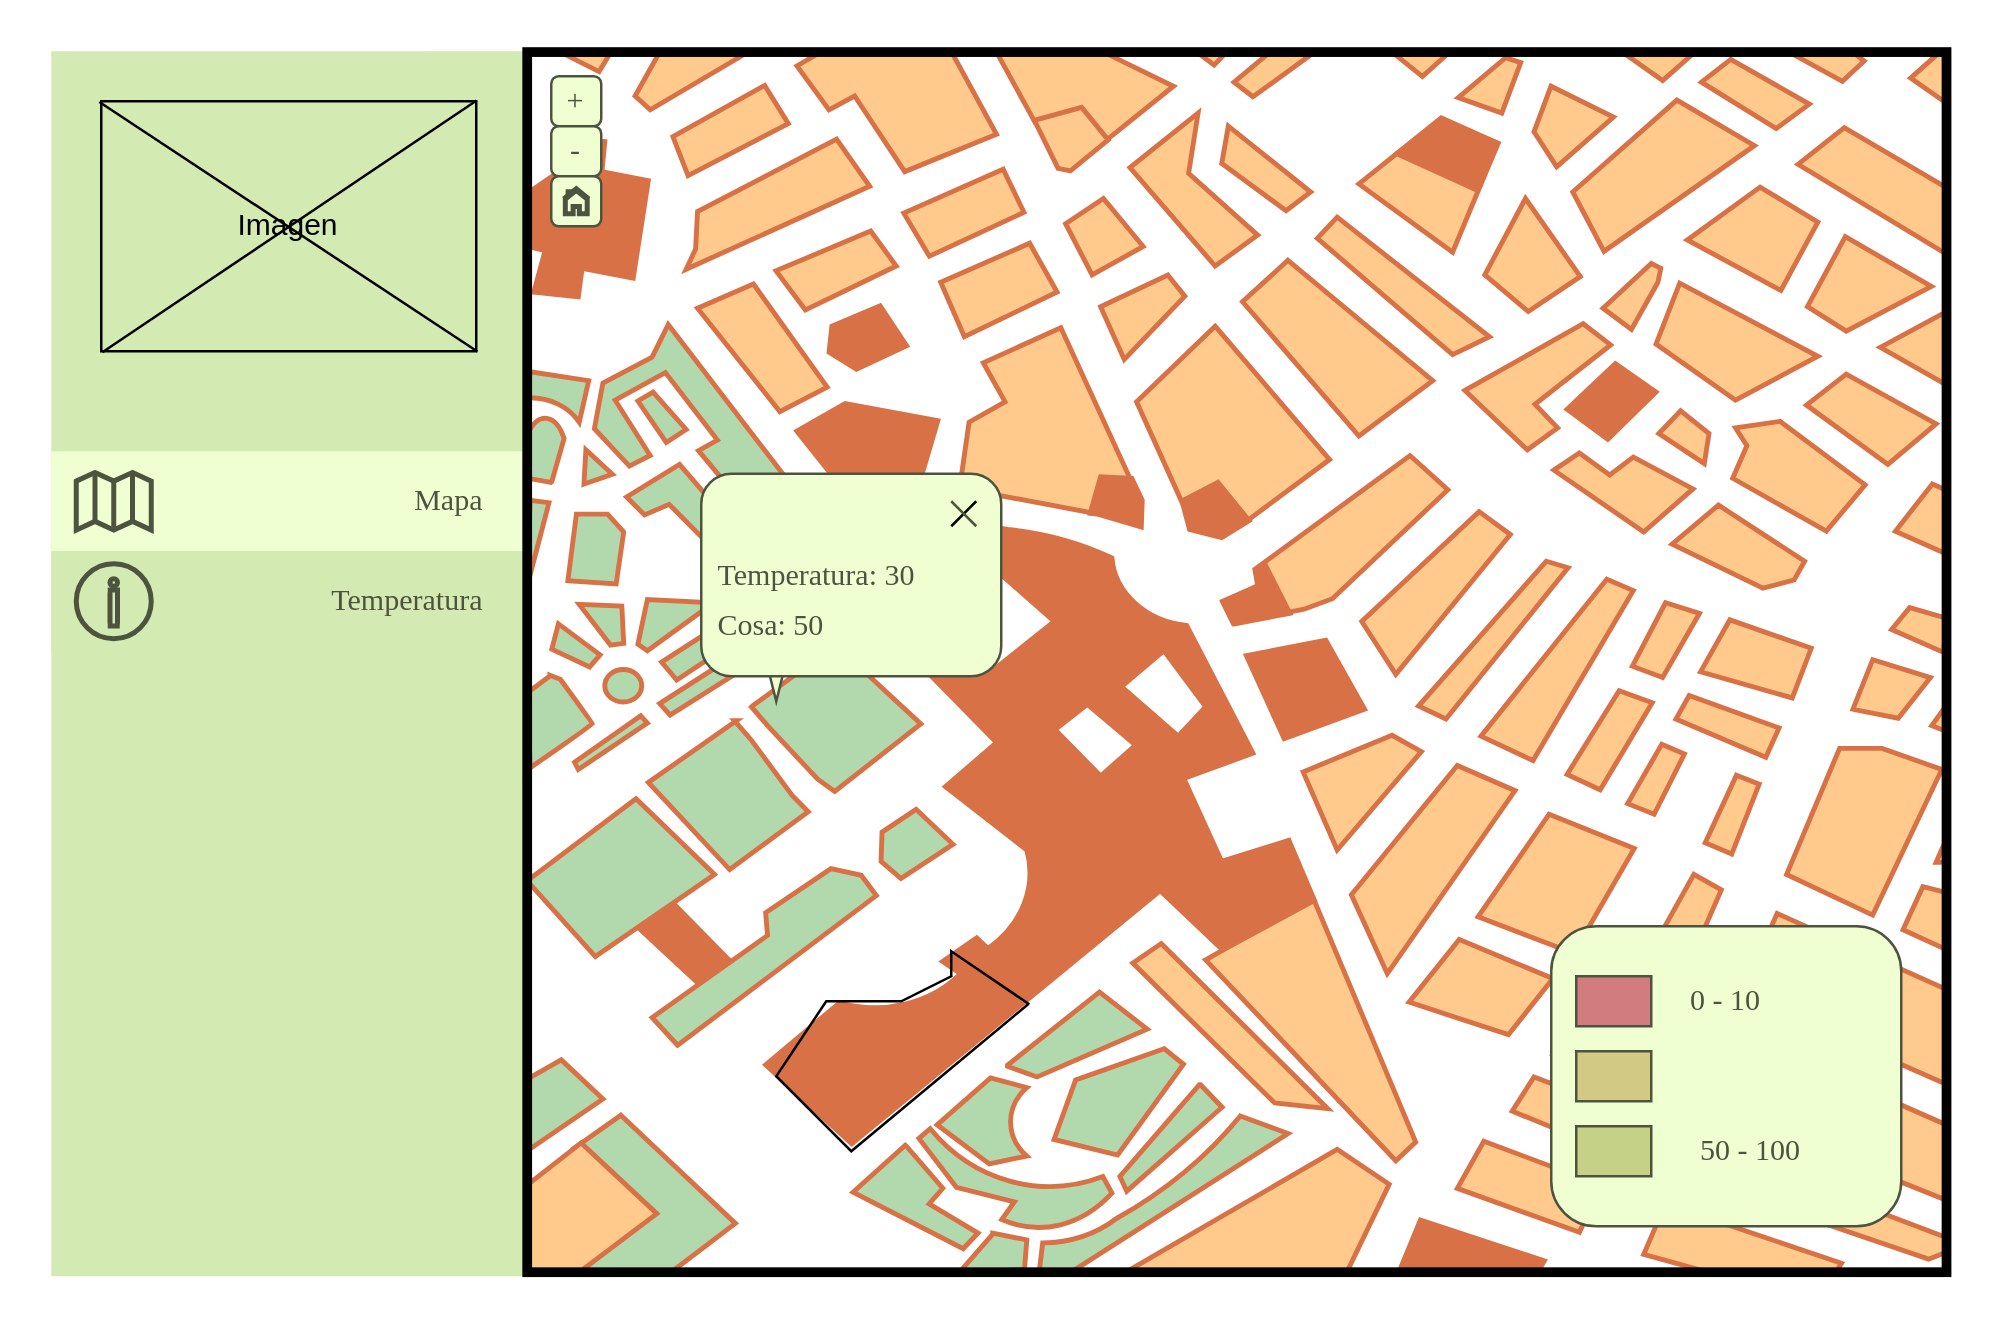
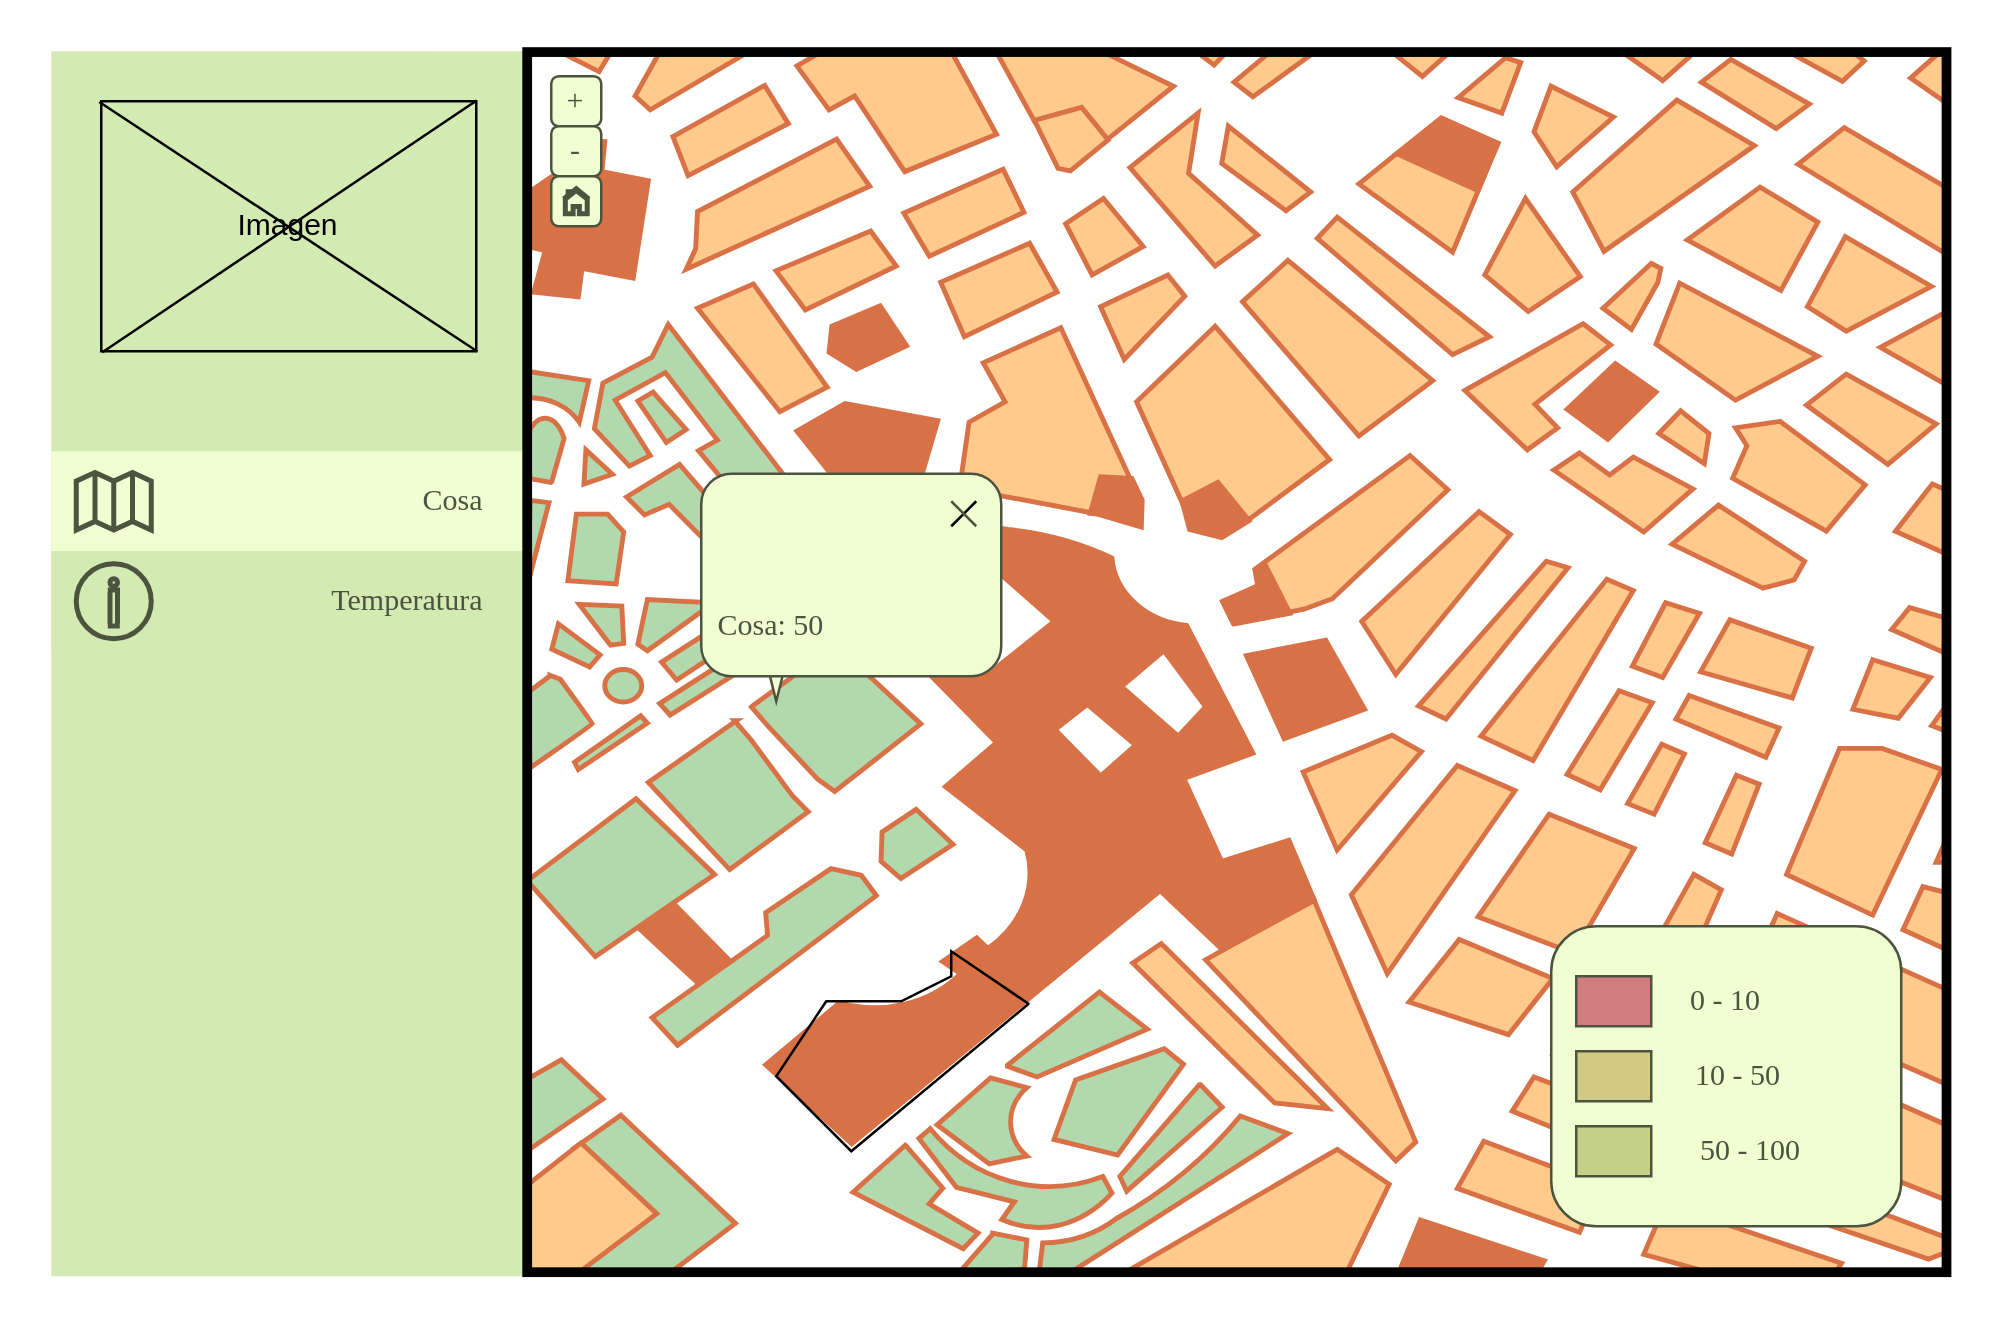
node "Mapa": label "Mapa" -> "Cosa"
node "Temperatura: 30": removed
node "10 - 50": added
